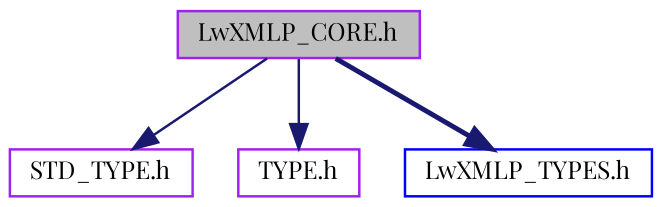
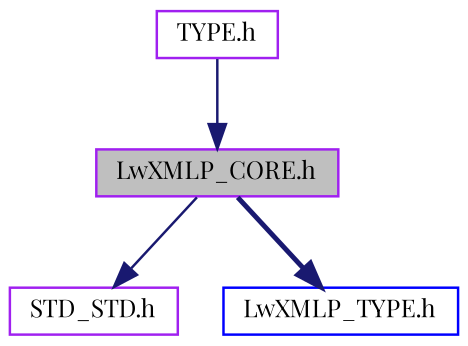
edge "LwXMLP_CORE.h" -> "TYPE.h": reversed
node "STD_TYPE.h": label "STD_TYPE.h" -> "STD_STD.h"
node "LwXMLP_TYPES.h": label "LwXMLP_TYPES.h" -> "LwXMLP_TYPE.h"
